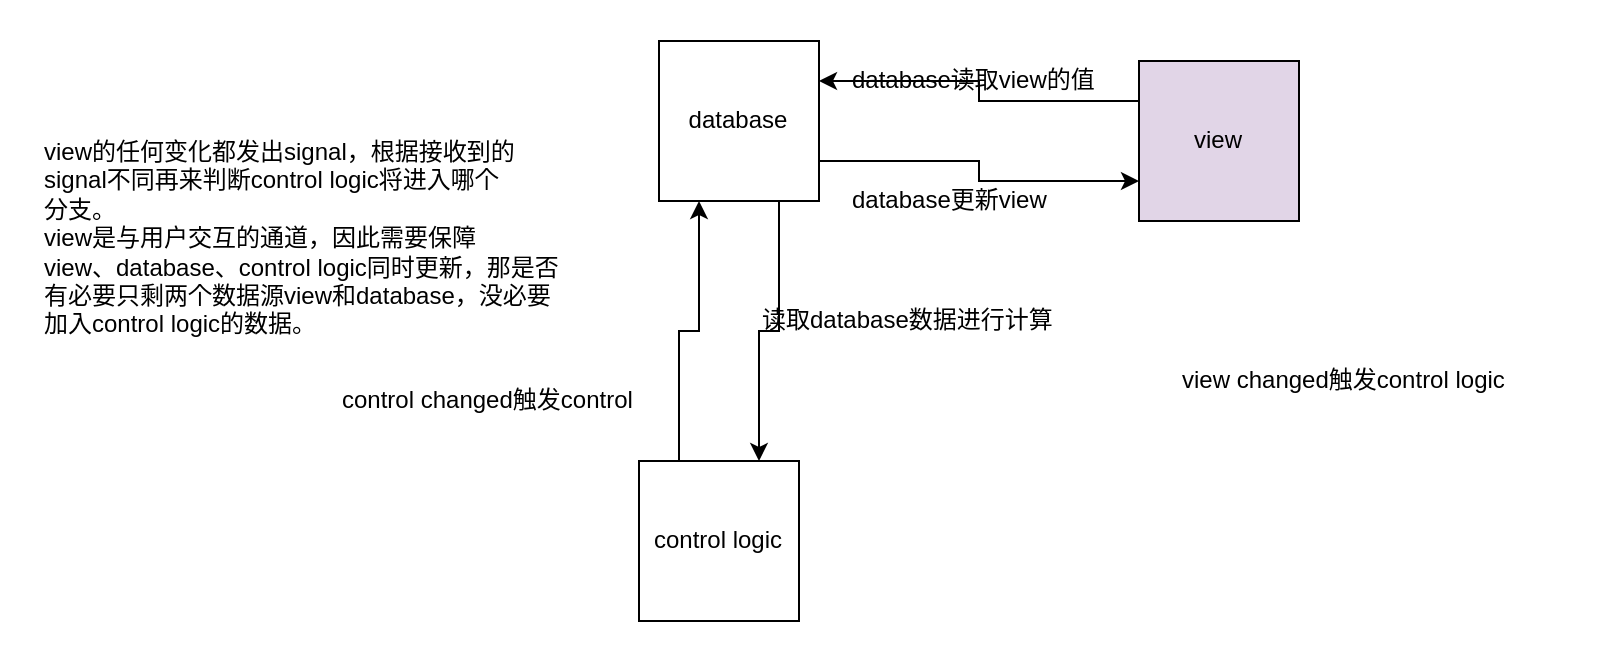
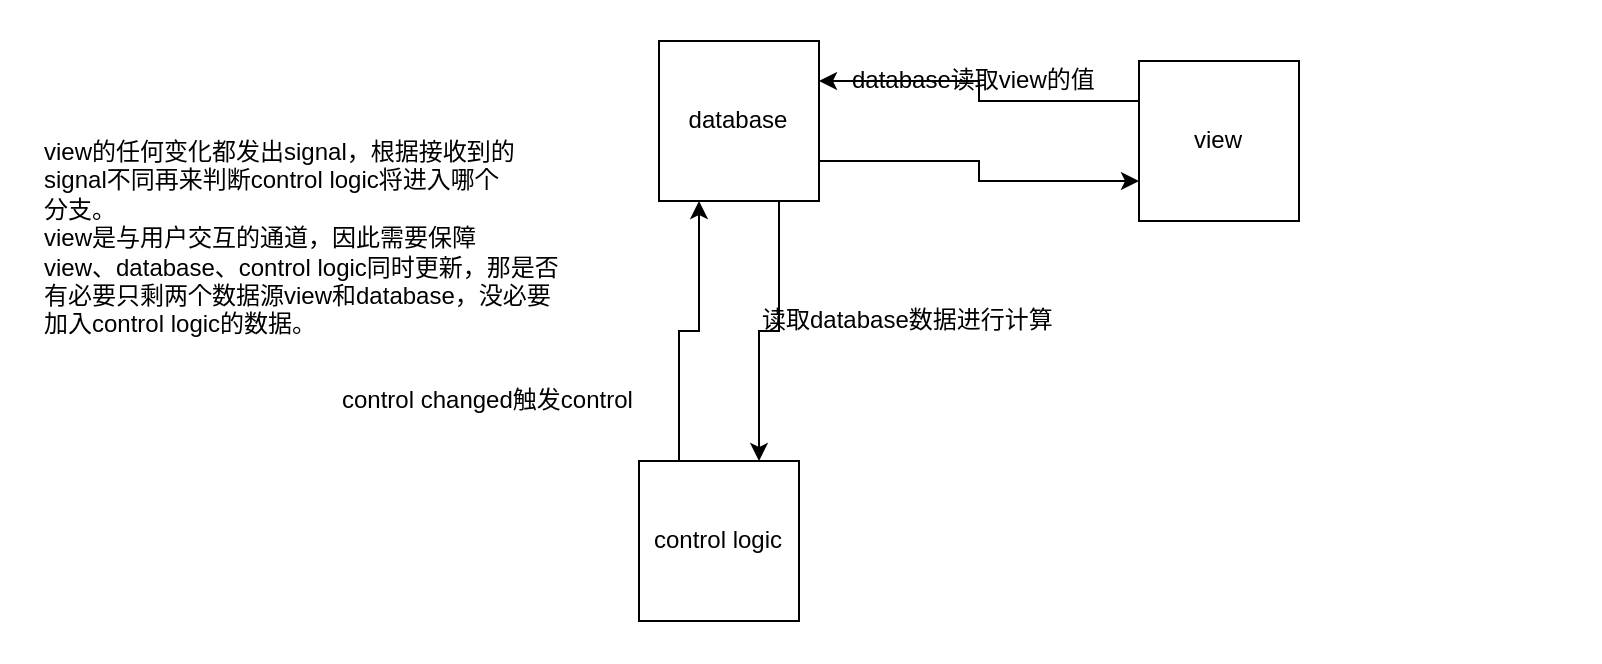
node "view": fillcolor #e1d5e7 -> #ffffff
node "database更新view": removed
node "view changed触发control logic": removed
